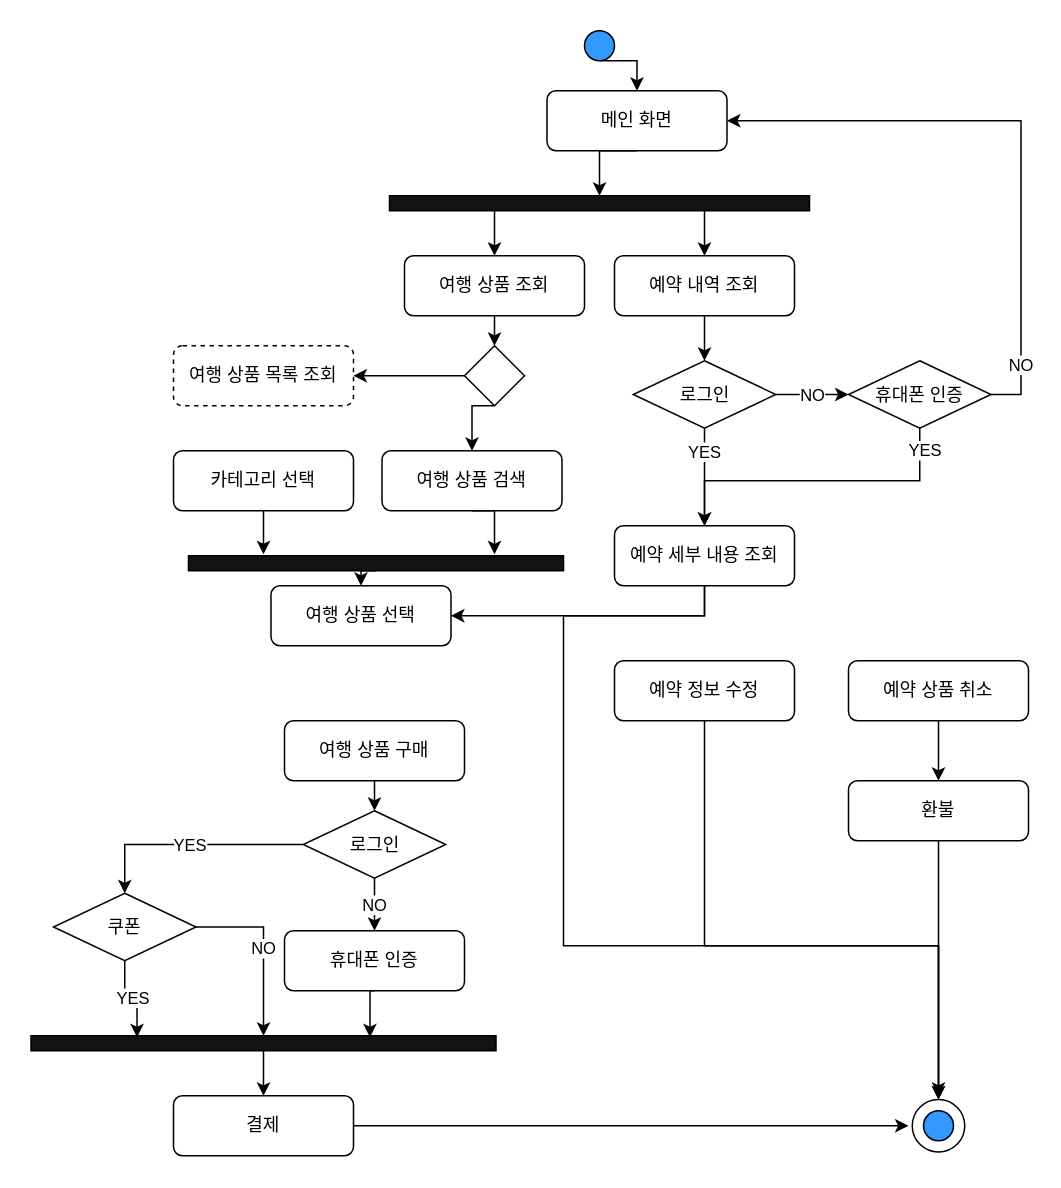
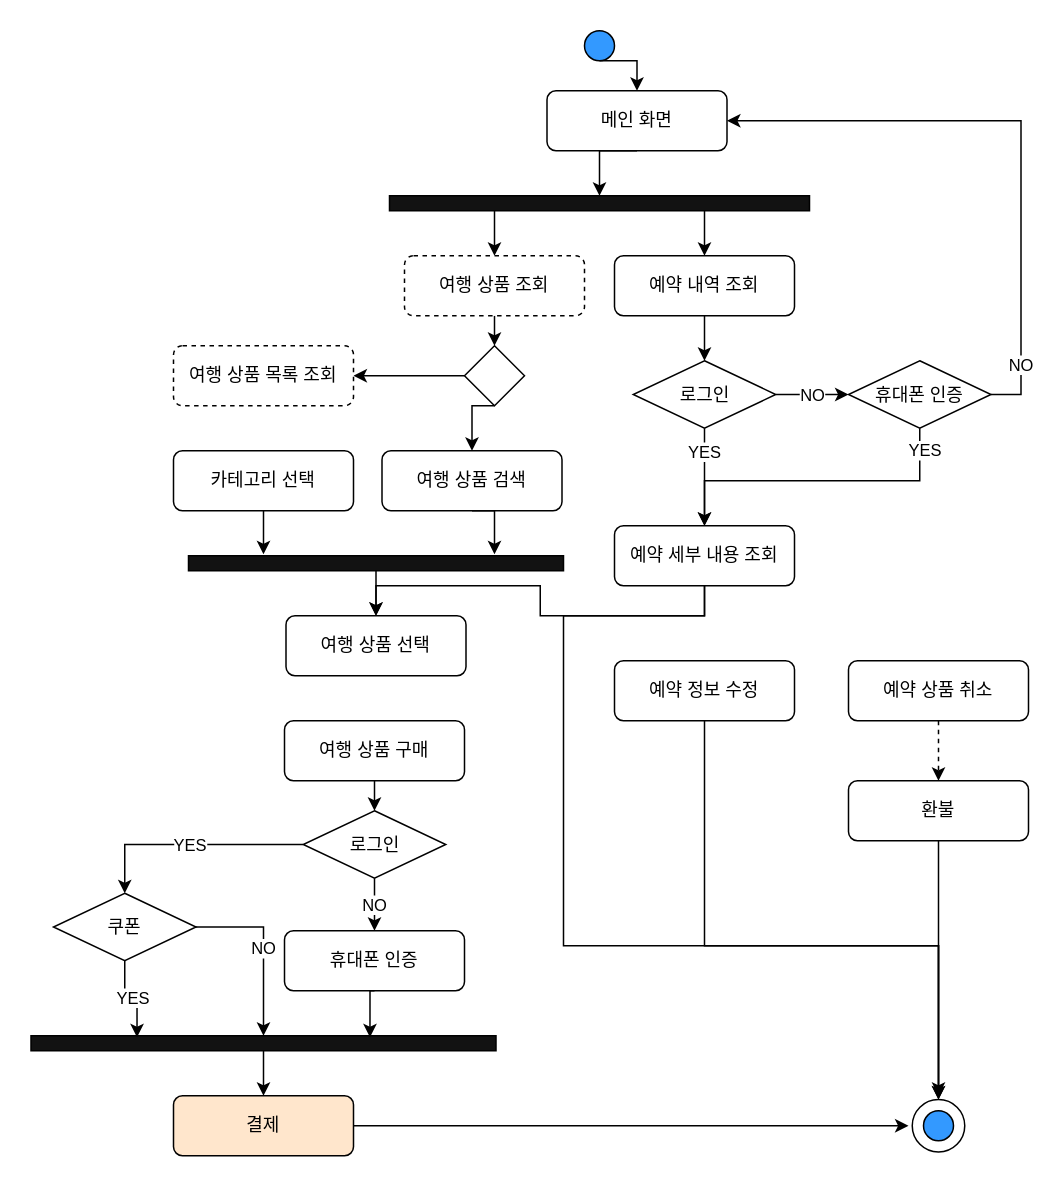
node "여행 상품 조회": style solid -> dashed
node "여행 상품 선택": moved (361, 616) -> (376, 646)
edge "예약 상품 취소" -> "환불": style solid -> dashed
node "결제": fillcolor #ffffff -> #ffe6cc
